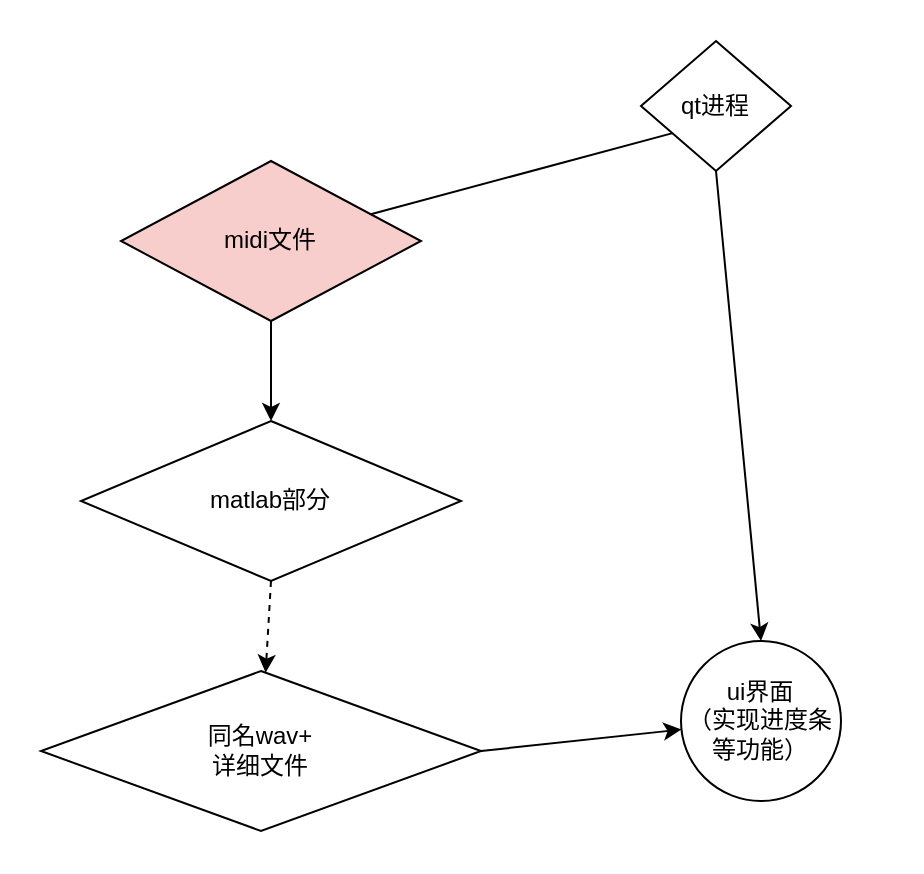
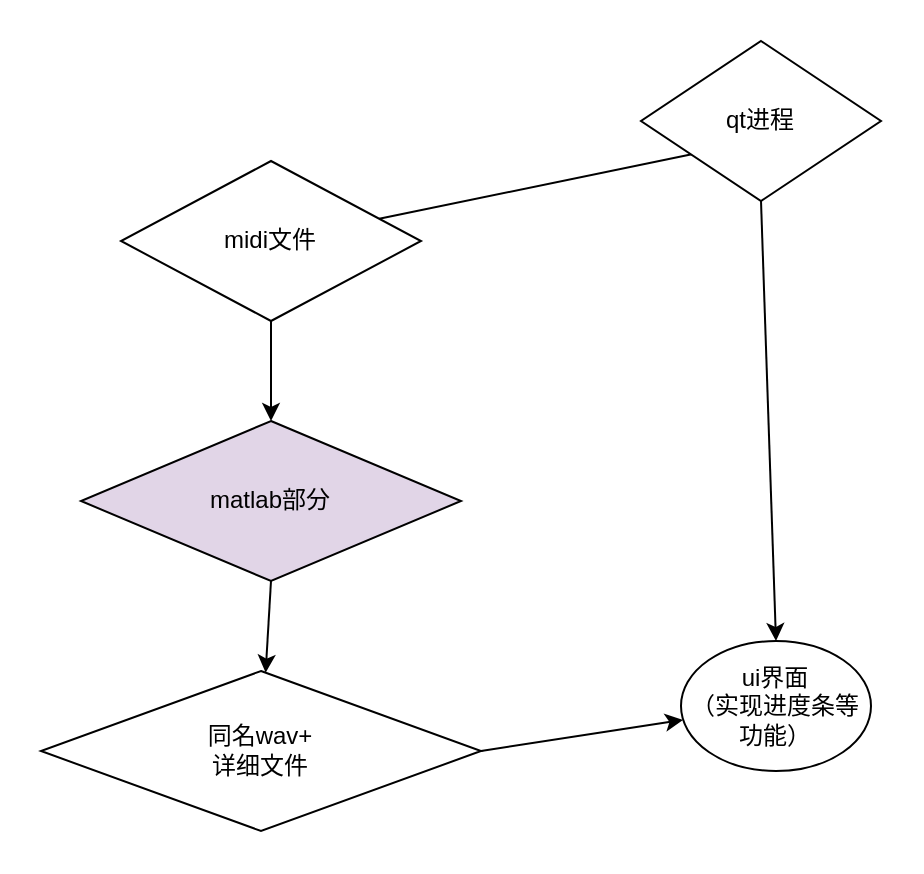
node "qt进程": size 150x130 -> 240x160
node "midi文件": fillcolor #f8cecc -> #ffffff
node "matlab部分": fillcolor #ffffff -> #e1d5e7
edge "matlab部分" -> "同名wav+ 详细文件": style dashed -> solid
node "ui界面 （实现进度条等功能）": size 160x160 -> 190x130
